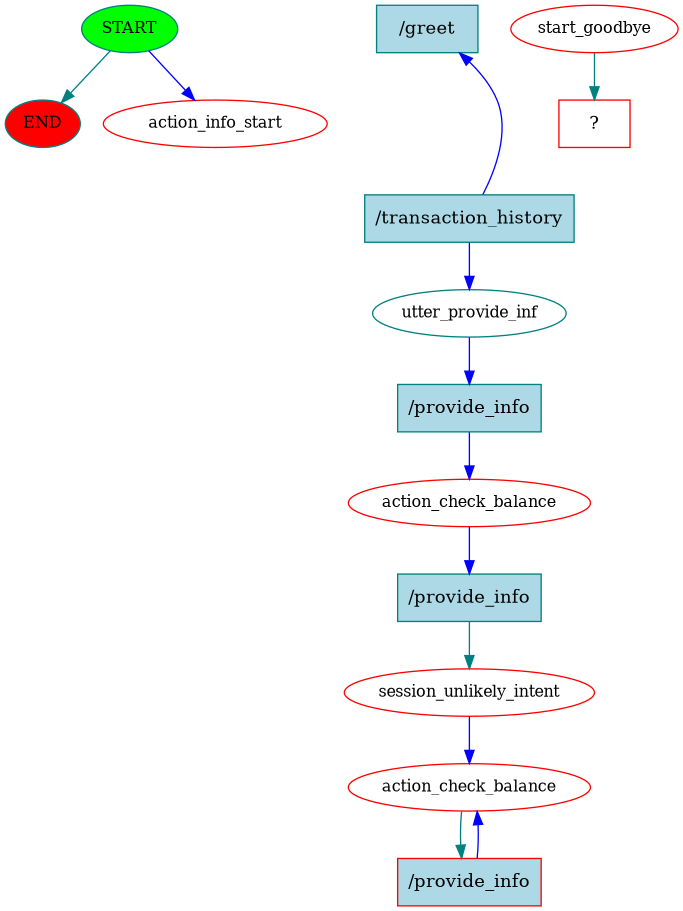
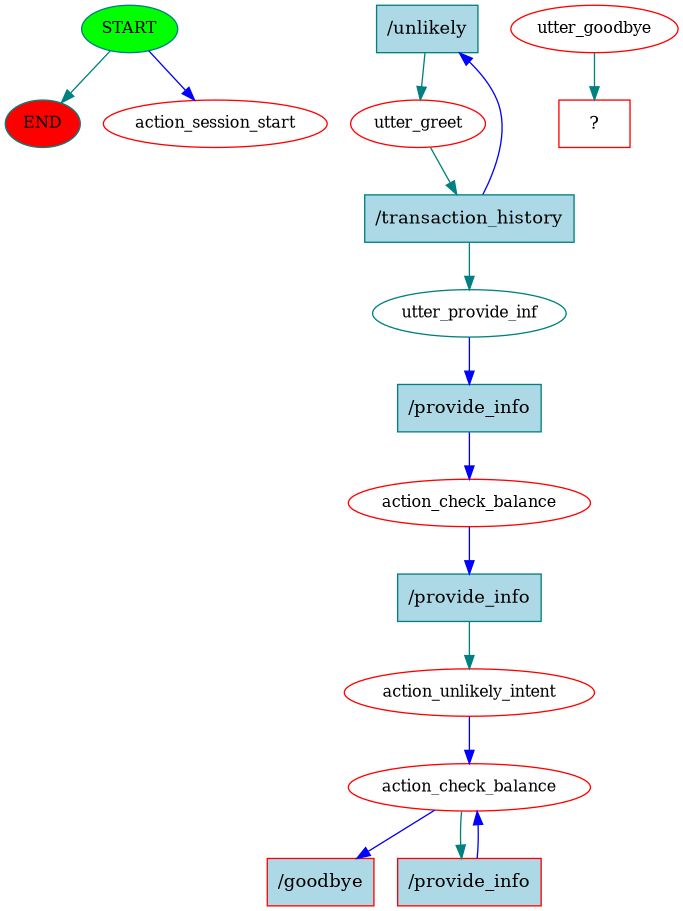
node "/greet": label "/greet" -> "/unlikely"
node "start_goodbye": label "start_goodbye" -> "utter_goodbye"
node "action_info_start": label "action_info_start" -> "action_session_start"
node "utter_greet": added
edge "/transaction_history" -> "utter_provide_inf": color blue -> teal
node "session_unlikely_intent": label "session_unlikely_intent" -> "action_unlikely_intent"
node "/goodbye": added
